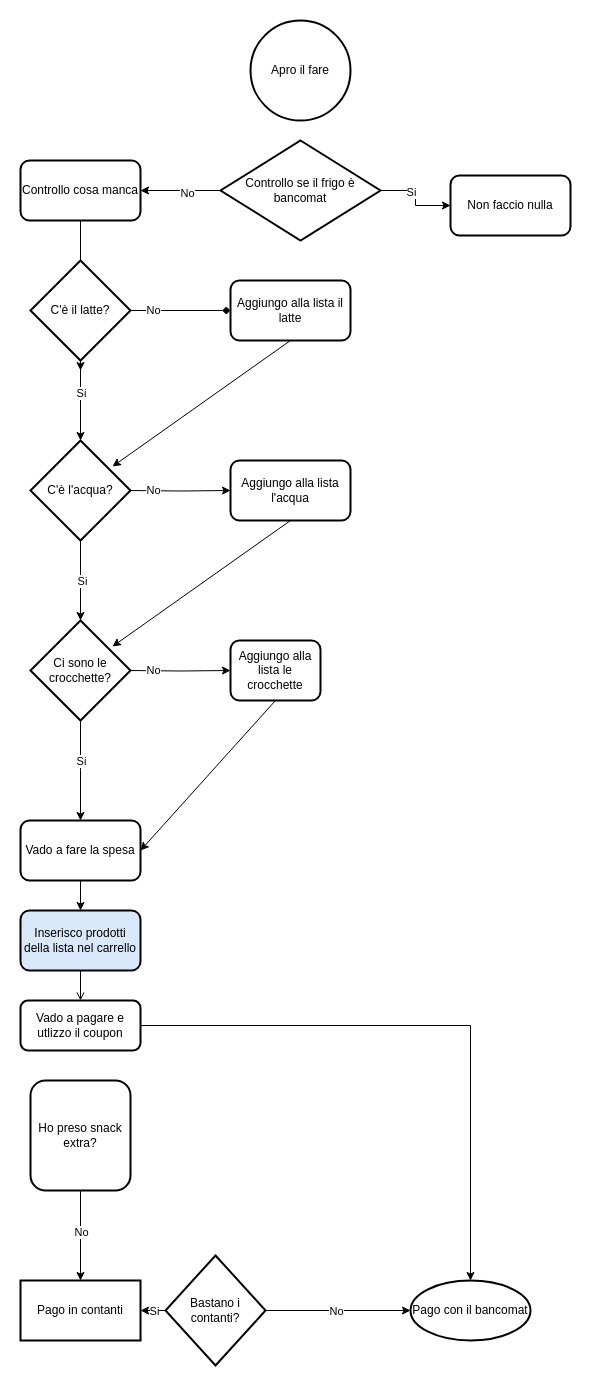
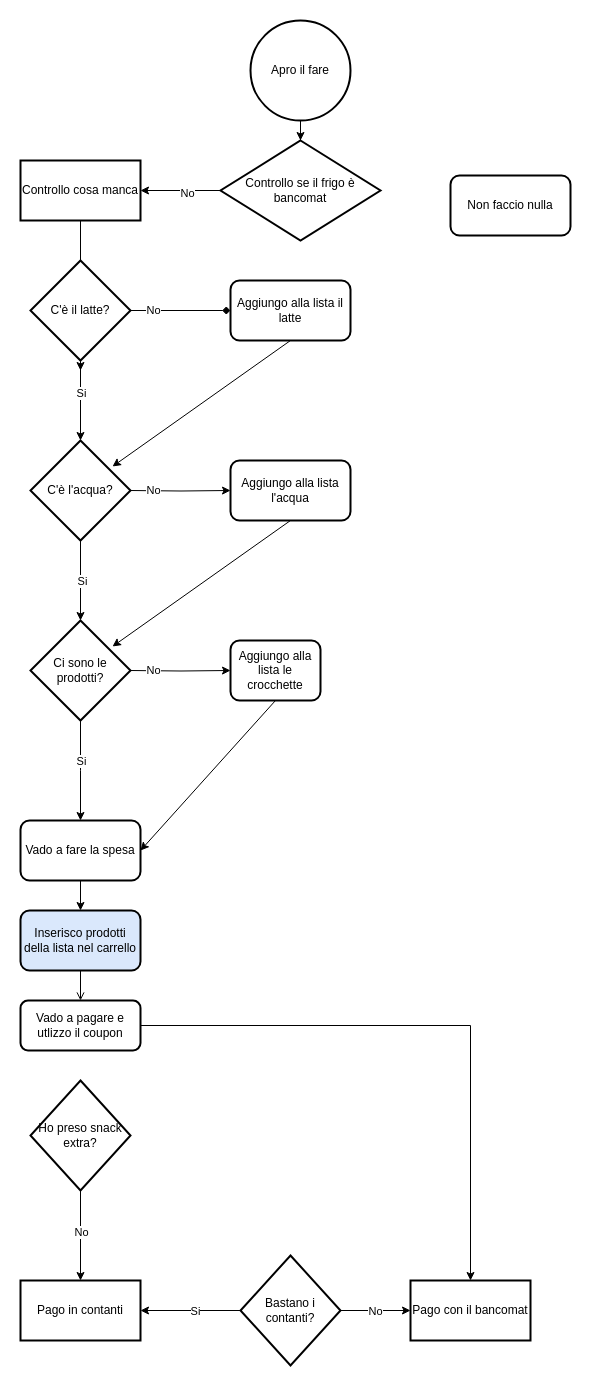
edge "Apro il fare" -> "Controllo se il frigo è bancomat": added
node "Controllo cosa manca": shape rounded rectangle -> rectangle
edge "Controllo se il frigo è bancomat" -> "Non faccio nulla": removed, label "Si"
node "Ci sono le crocchette?": label "Ci sono le crocchette?" -> "Ci sono le prodotti?"
node "Ho preso snack extra?": shape rounded rectangle -> diamond
node "Bastano i contanti?": moved (216, 1311) -> (291, 1311)
node "Pago con il bancomat": shape ellipse -> rectangle
